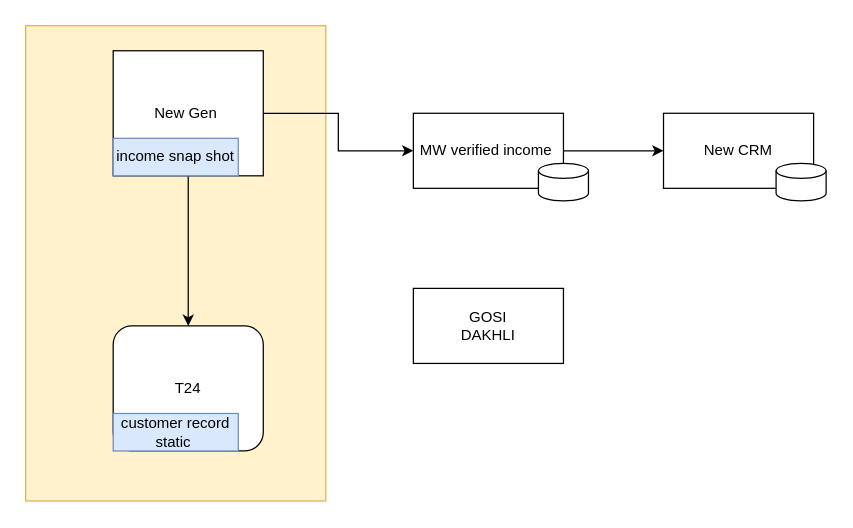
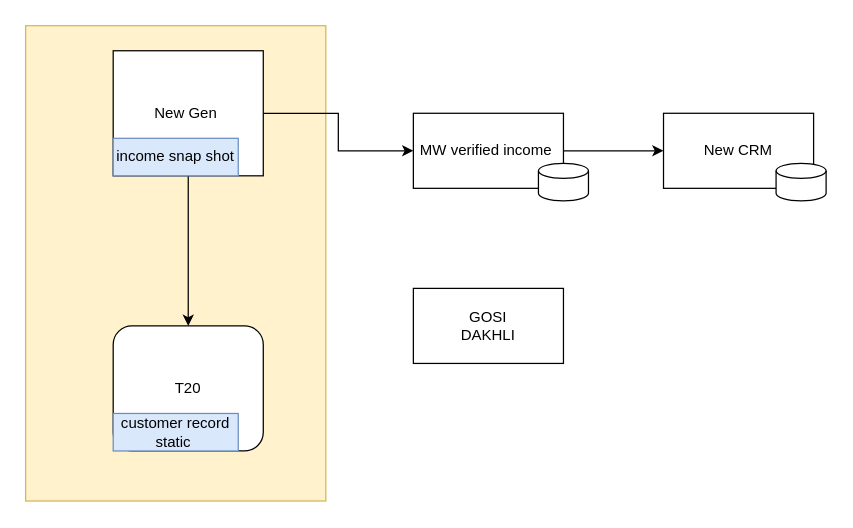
node "T24": label "T24" -> "T20"
